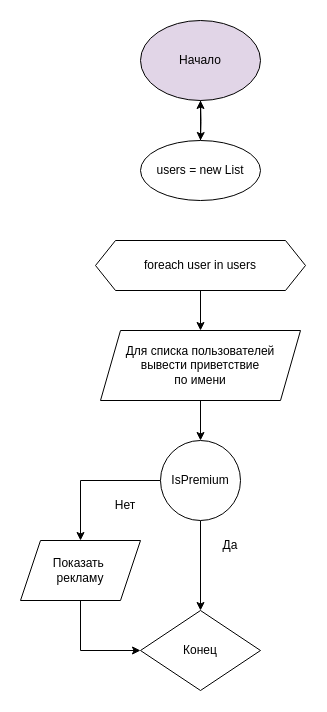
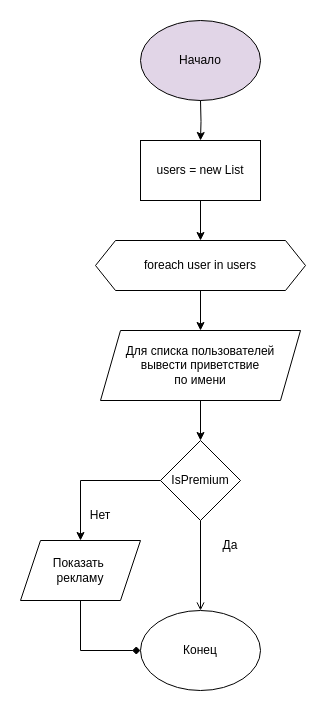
edge "users = new List" -> "Начало": now "users = new List" -> "foreach user in users"
node "users = new List": shape ellipse -> rectangle
node "IsPremium": shape ellipse -> diamond
node "Нет": moved (126, 506) -> (101, 516)
edge "IsPremium" -> "Конец": arrowhead classic -> open
edge "Показать рекламу" -> "Конец": arrowhead classic -> diamond
node "Конец": shape diamond -> ellipse
